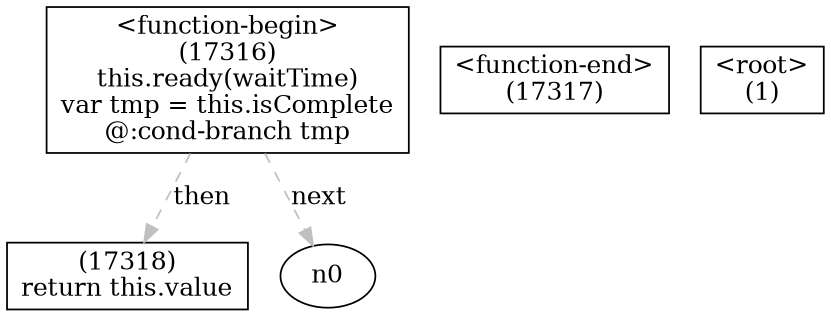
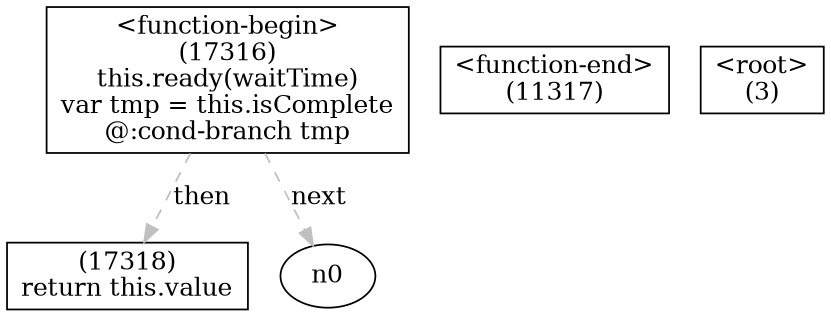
node "<function-end> (17317)": label "<function-end> (17317)" -> "<function-end> (11317)"
node "<root> (1)": label "<root> (1)" -> "<root> (3)"
